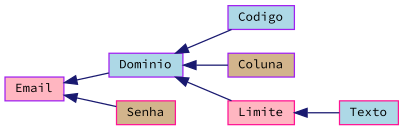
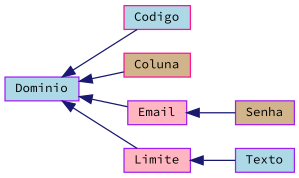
node "Codigo": color purple -> deeppink
node "Coluna": color purple -> deeppink
edge "Dominio" -> "Email": reversed
node "Senha": color deeppink -> purple
node "Limite": color deeppink -> purple
node "Texto": color deeppink -> purple
